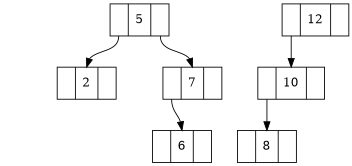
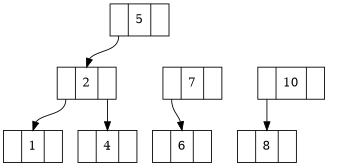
node "12": removed
edge "5" -> "7": removed
node "1": added
node "4": added
